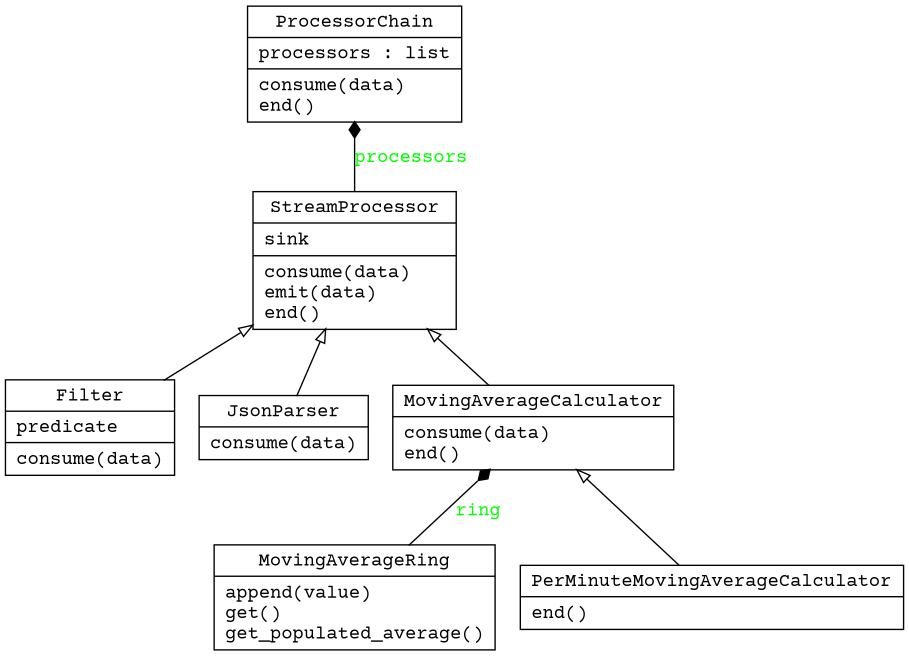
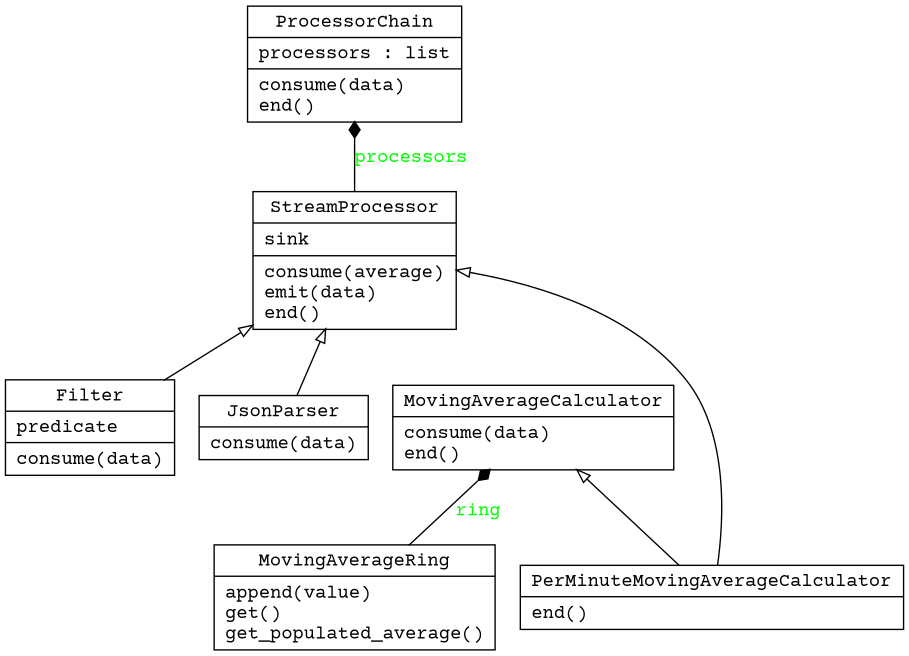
node "StreamProcessor": text "consume(data)" -> "consume(average)"
edge "MovingAverageCalculator" -> "StreamProcessor": now "PerMinuteMovingAverageCalculator" -> "StreamProcessor"
